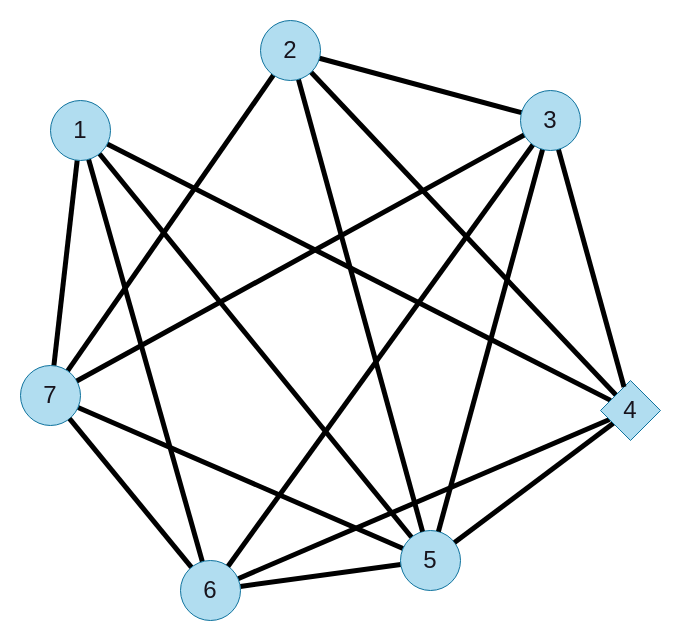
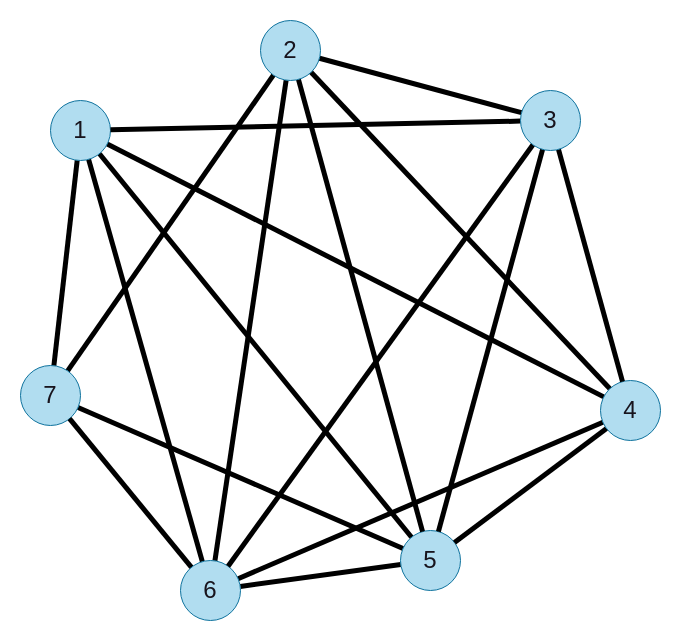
edge "3" -- "7": now "3" -- "1"
edge "2" -- "6": added
node "4": shape diamond -> ellipse
